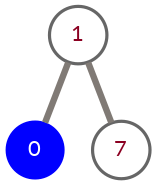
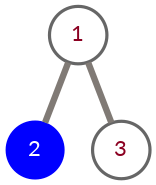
node "0": label "0" -> "2"
node "7": label "7" -> "3"
